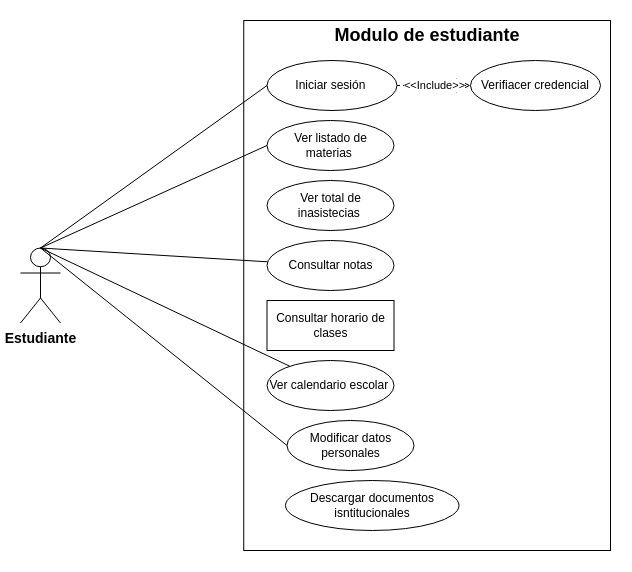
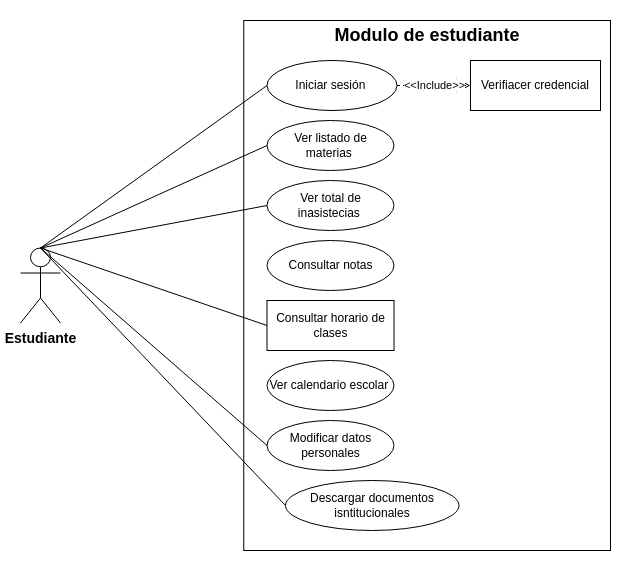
node "Verifiacer credencial": shape ellipse -> rectangle
edge "Ver total de inasistecias" -- "Estudiante": added
edge "Consultar notas" -- "Estudiante": now "Consultar horario de clases" -- "Estudiante"
edge "Estudiante" -- "Ver calendario escolar": now "Estudiante" -- "Descargar documentos isntitucionales"
node "Modificar datos personales": moved (351, 446) -> (331, 446)
